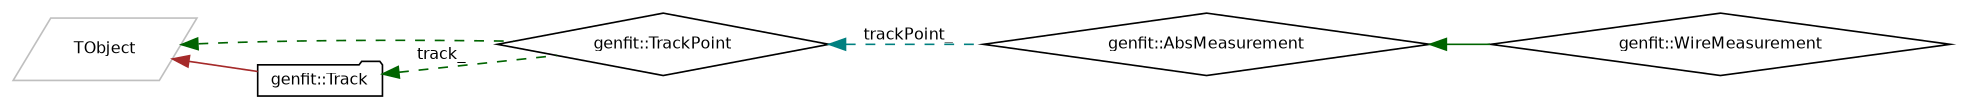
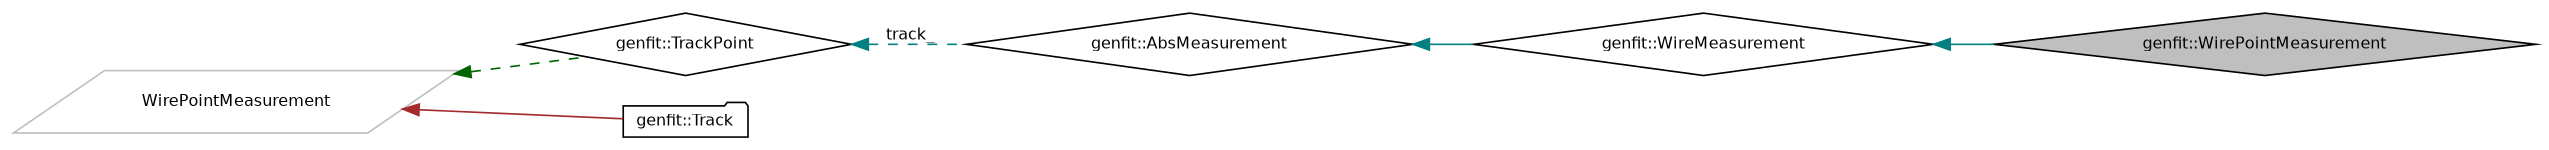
edge "genfit::AbsMeasurement" -> "genfit::TrackPoint": label " trackPoint_" -> " track_"
edge "genfit::WireMeasurement" -> "genfit::AbsMeasurement": color darkgreen -> teal
node "genfit::WirePointMeasurement": added
node "TObject": label "TObject" -> "WirePointMeasurement"
edge "genfit::TrackPoint" -> "genfit::Track": removed, label "track_"
